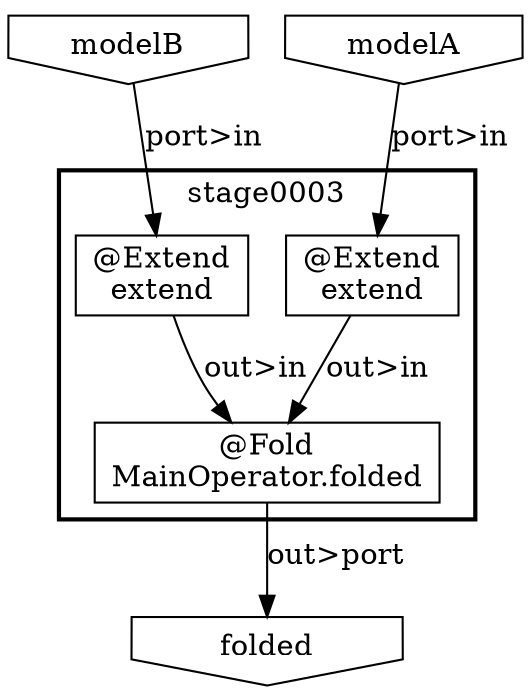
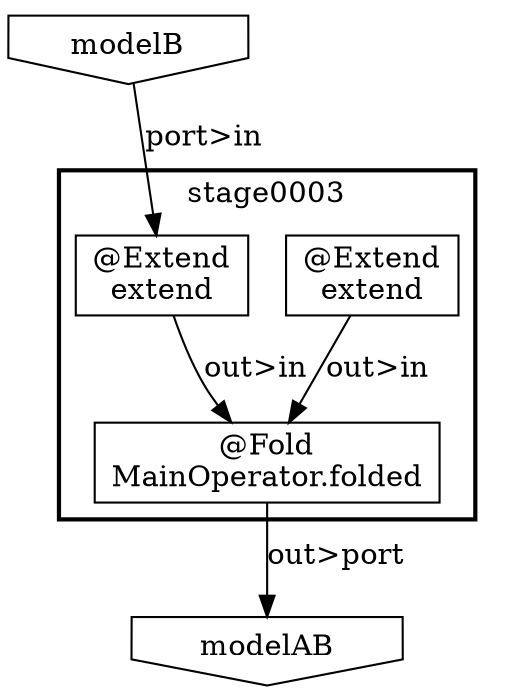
node "modelA": removed
node "folded": label "folded" -> "modelAB"
